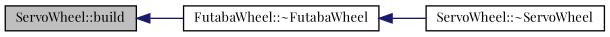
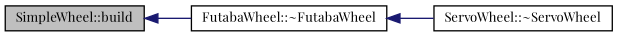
node "ServoWheel::build": label "ServoWheel::build" -> "SimpleWheel::build"
